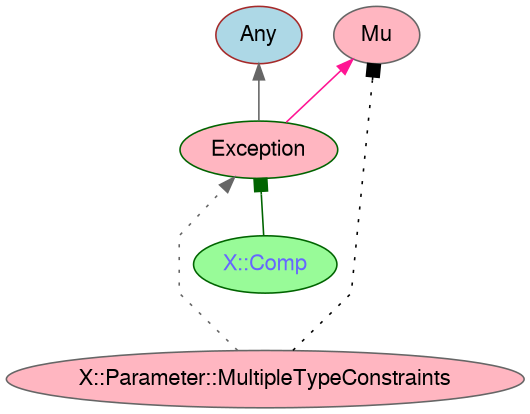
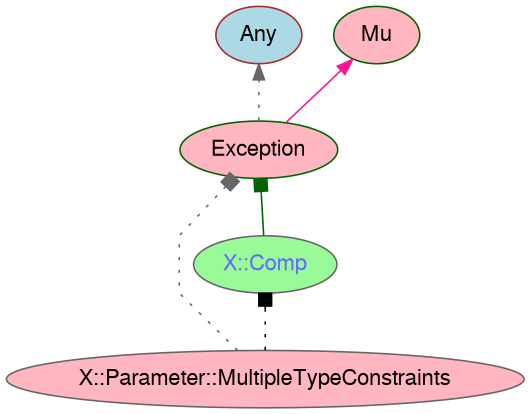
node "Mu": color gray40 -> darkgreen
edge "Exception" -> "Any": style solid -> dotted
edge "X::Parameter::MultipleTypeConstraints" -> "Mu": now "X::Parameter::MultipleTypeConstraints" -> "X::Comp"
node "X::Comp": color darkgreen -> gray40
edge "X::Parameter::MultipleTypeConstraints" -> "Exception": arrowhead normal -> box
